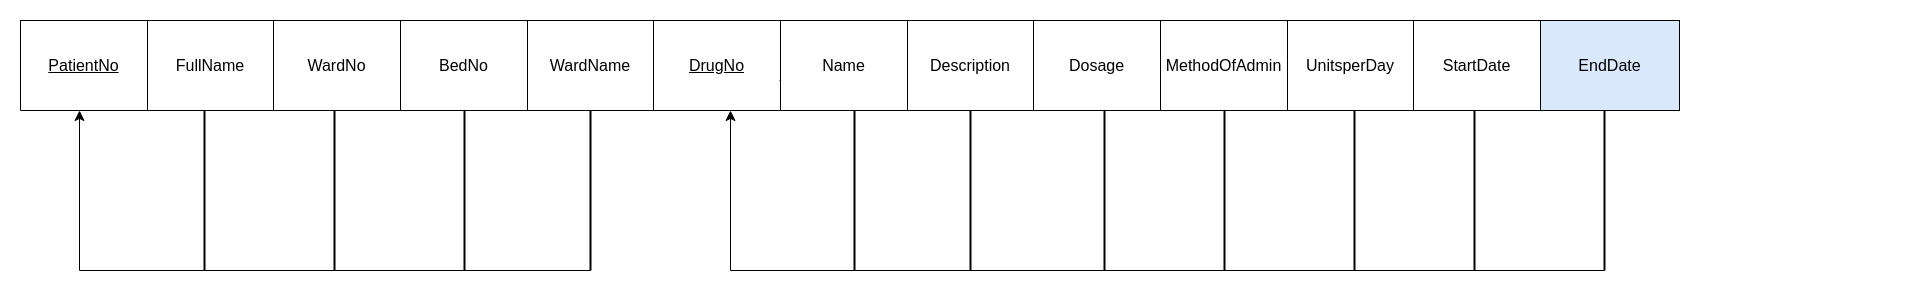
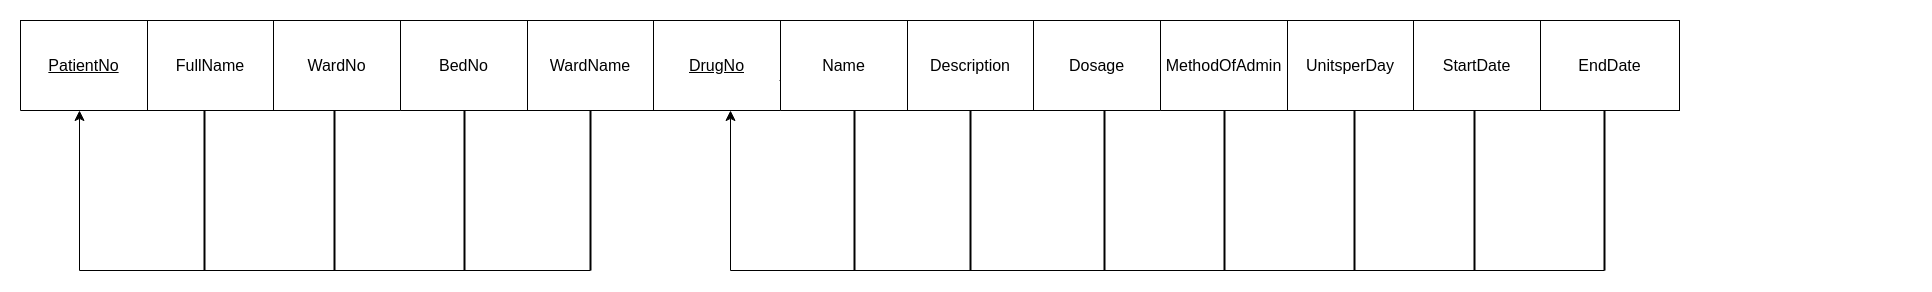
node "EndDate": fillcolor #dae8fc -> #ffffff
